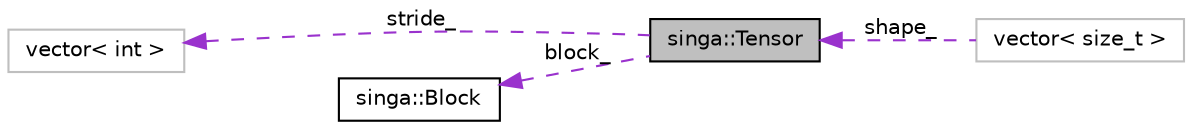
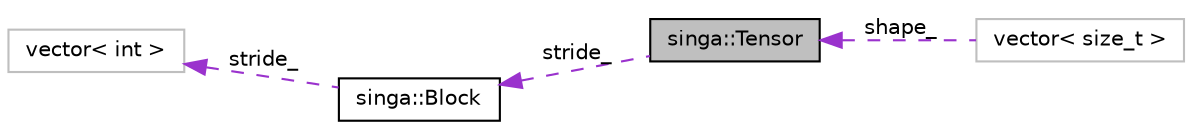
edge "singa::Tensor" -> "vector< int >": now "singa::Block" -> "vector< int >"
edge "singa::Tensor" -> "singa::Block": label " block_" -> " stride_"
